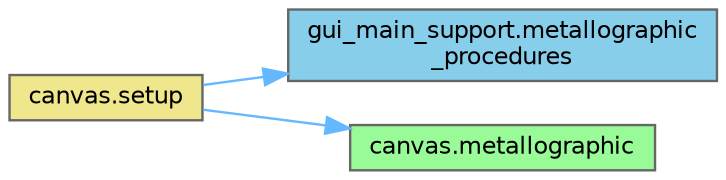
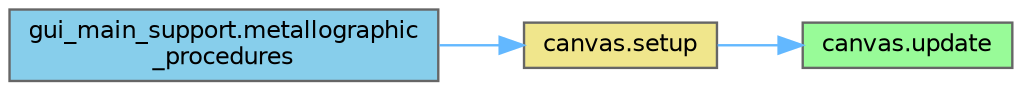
edge "canvas.setup" -> "gui_main_support.metallographic _procedures": reversed
node "canvas.metallographic": label "canvas.metallographic" -> "canvas.update"
